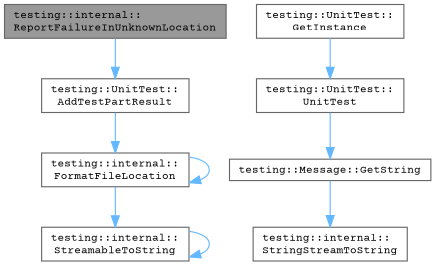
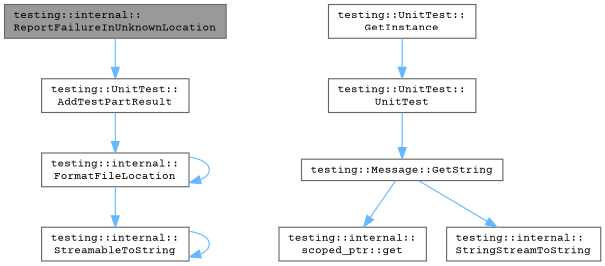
node "testing::internal:: scoped_ptr::get": added
